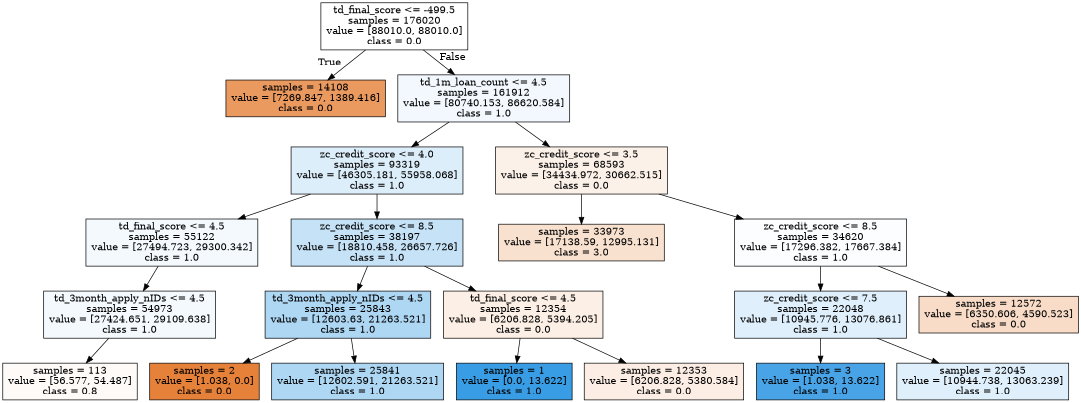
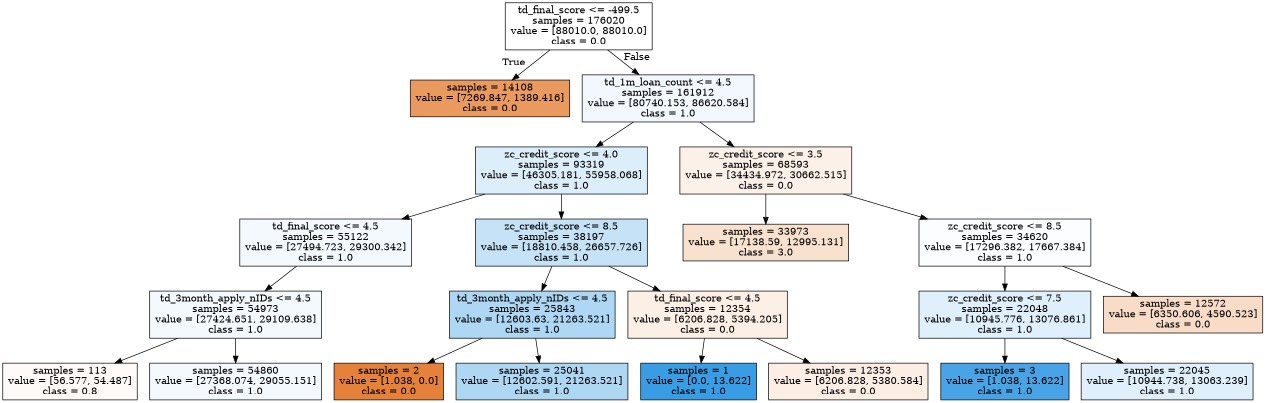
node "samples = 54860 value = [27368.074, 29055.151] class = 1.0": added
node "samples = 25841 value = [12602.591, 21263.521] class = 1.0": label "samples = 25841 value = [12602.591, 21263.521] class = 1.0" -> "samples = 25041 value = [12602.591, 21263.521] class = 1.0"
